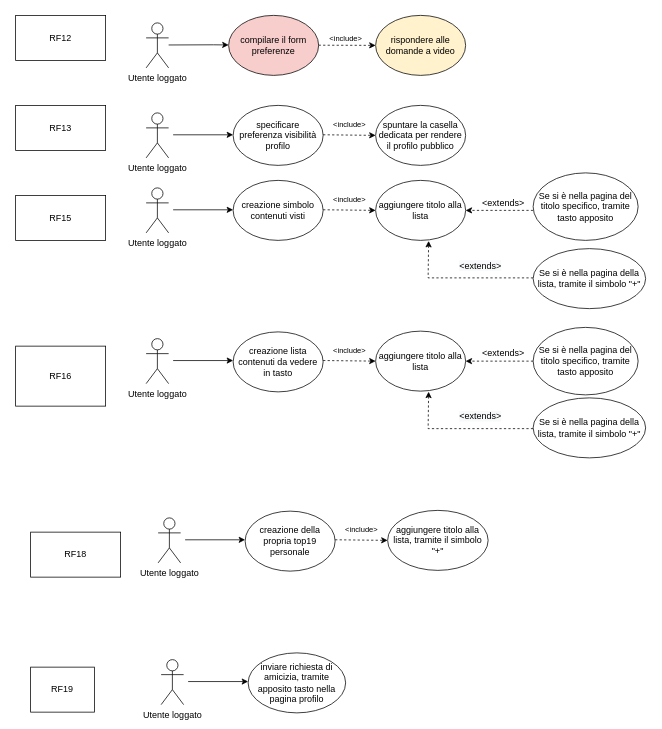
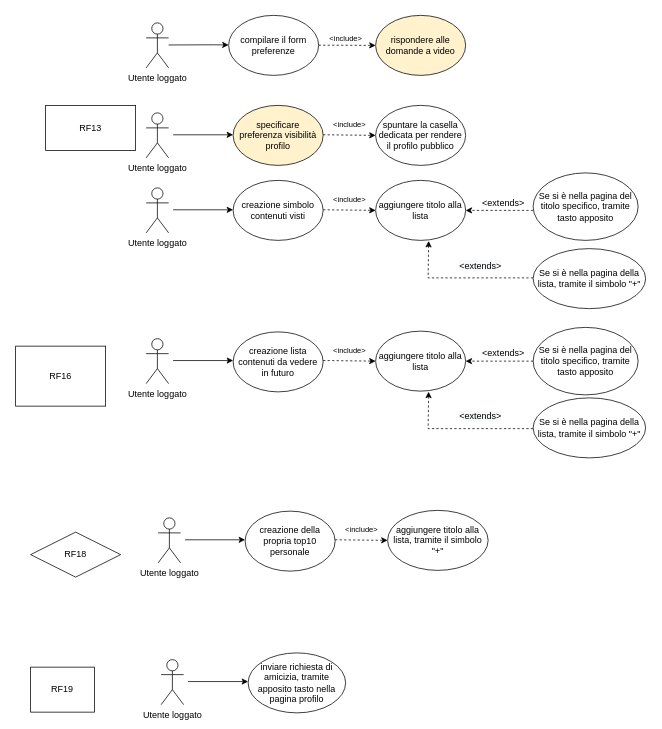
node "RF12": removed
node "compilare il form preferenze": fillcolor #f8cecc -> #ffffff
node "RF13": moved (60, 128) -> (90, 128)
node "specificare preferenza visibilità profilo": fillcolor #ffffff -> #fff2cc
node "RF15": removed
node "creazione lista contenuti da vedere in tasto": label "creazione lista contenuti da vedere in tasto" -> "creazione lista contenuti da vedere in futuro"
node "creazione della propria top19 personale": label "creazione della propria top19 personale" -> "creazione della propria top10 personale"
node "RF18": shape rectangle -> diamond
